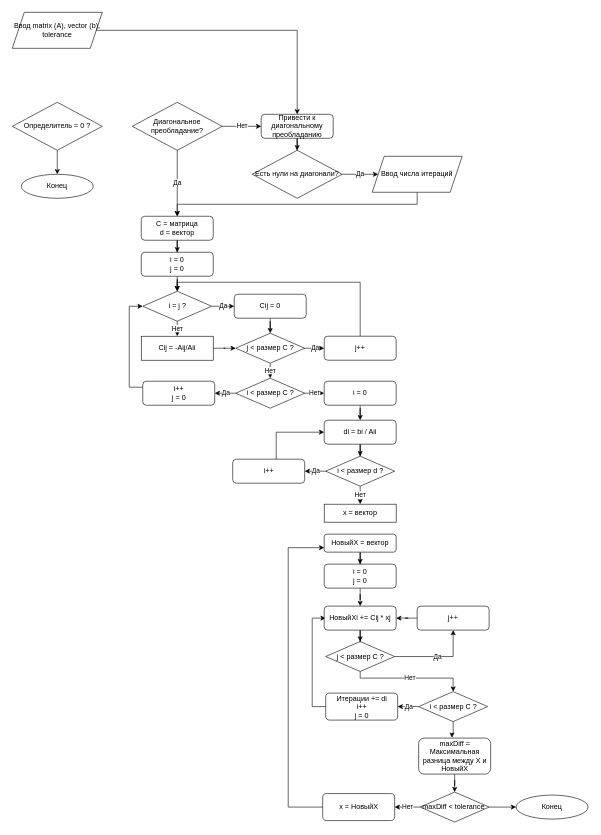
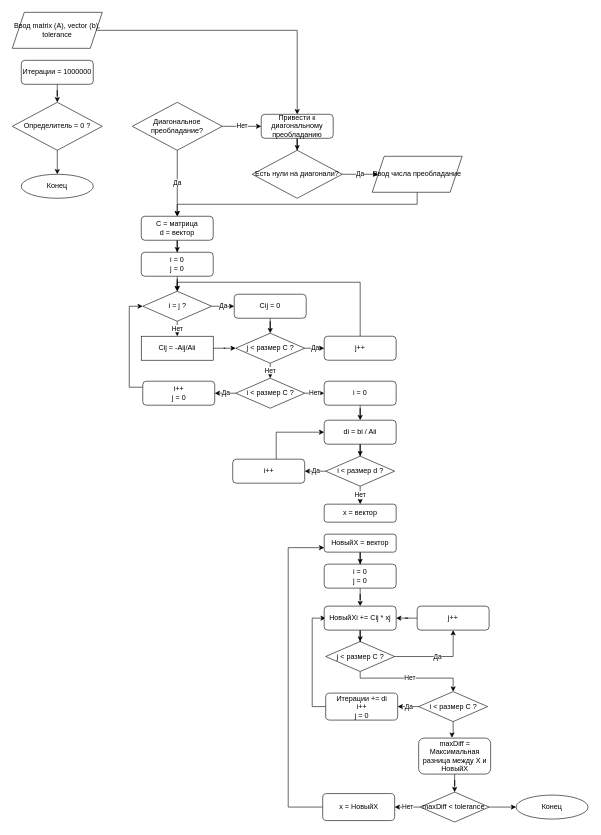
node "Итерации = 1000000": added
edge "Итерации = 1000000" -> "Определитель = 0 ?": added
node "Ввод числа итераций": label "Ввод числа итераций" -> "Ввод числа преобладание"
node "x = вектор": shape rectangle -> rounded rectangle
